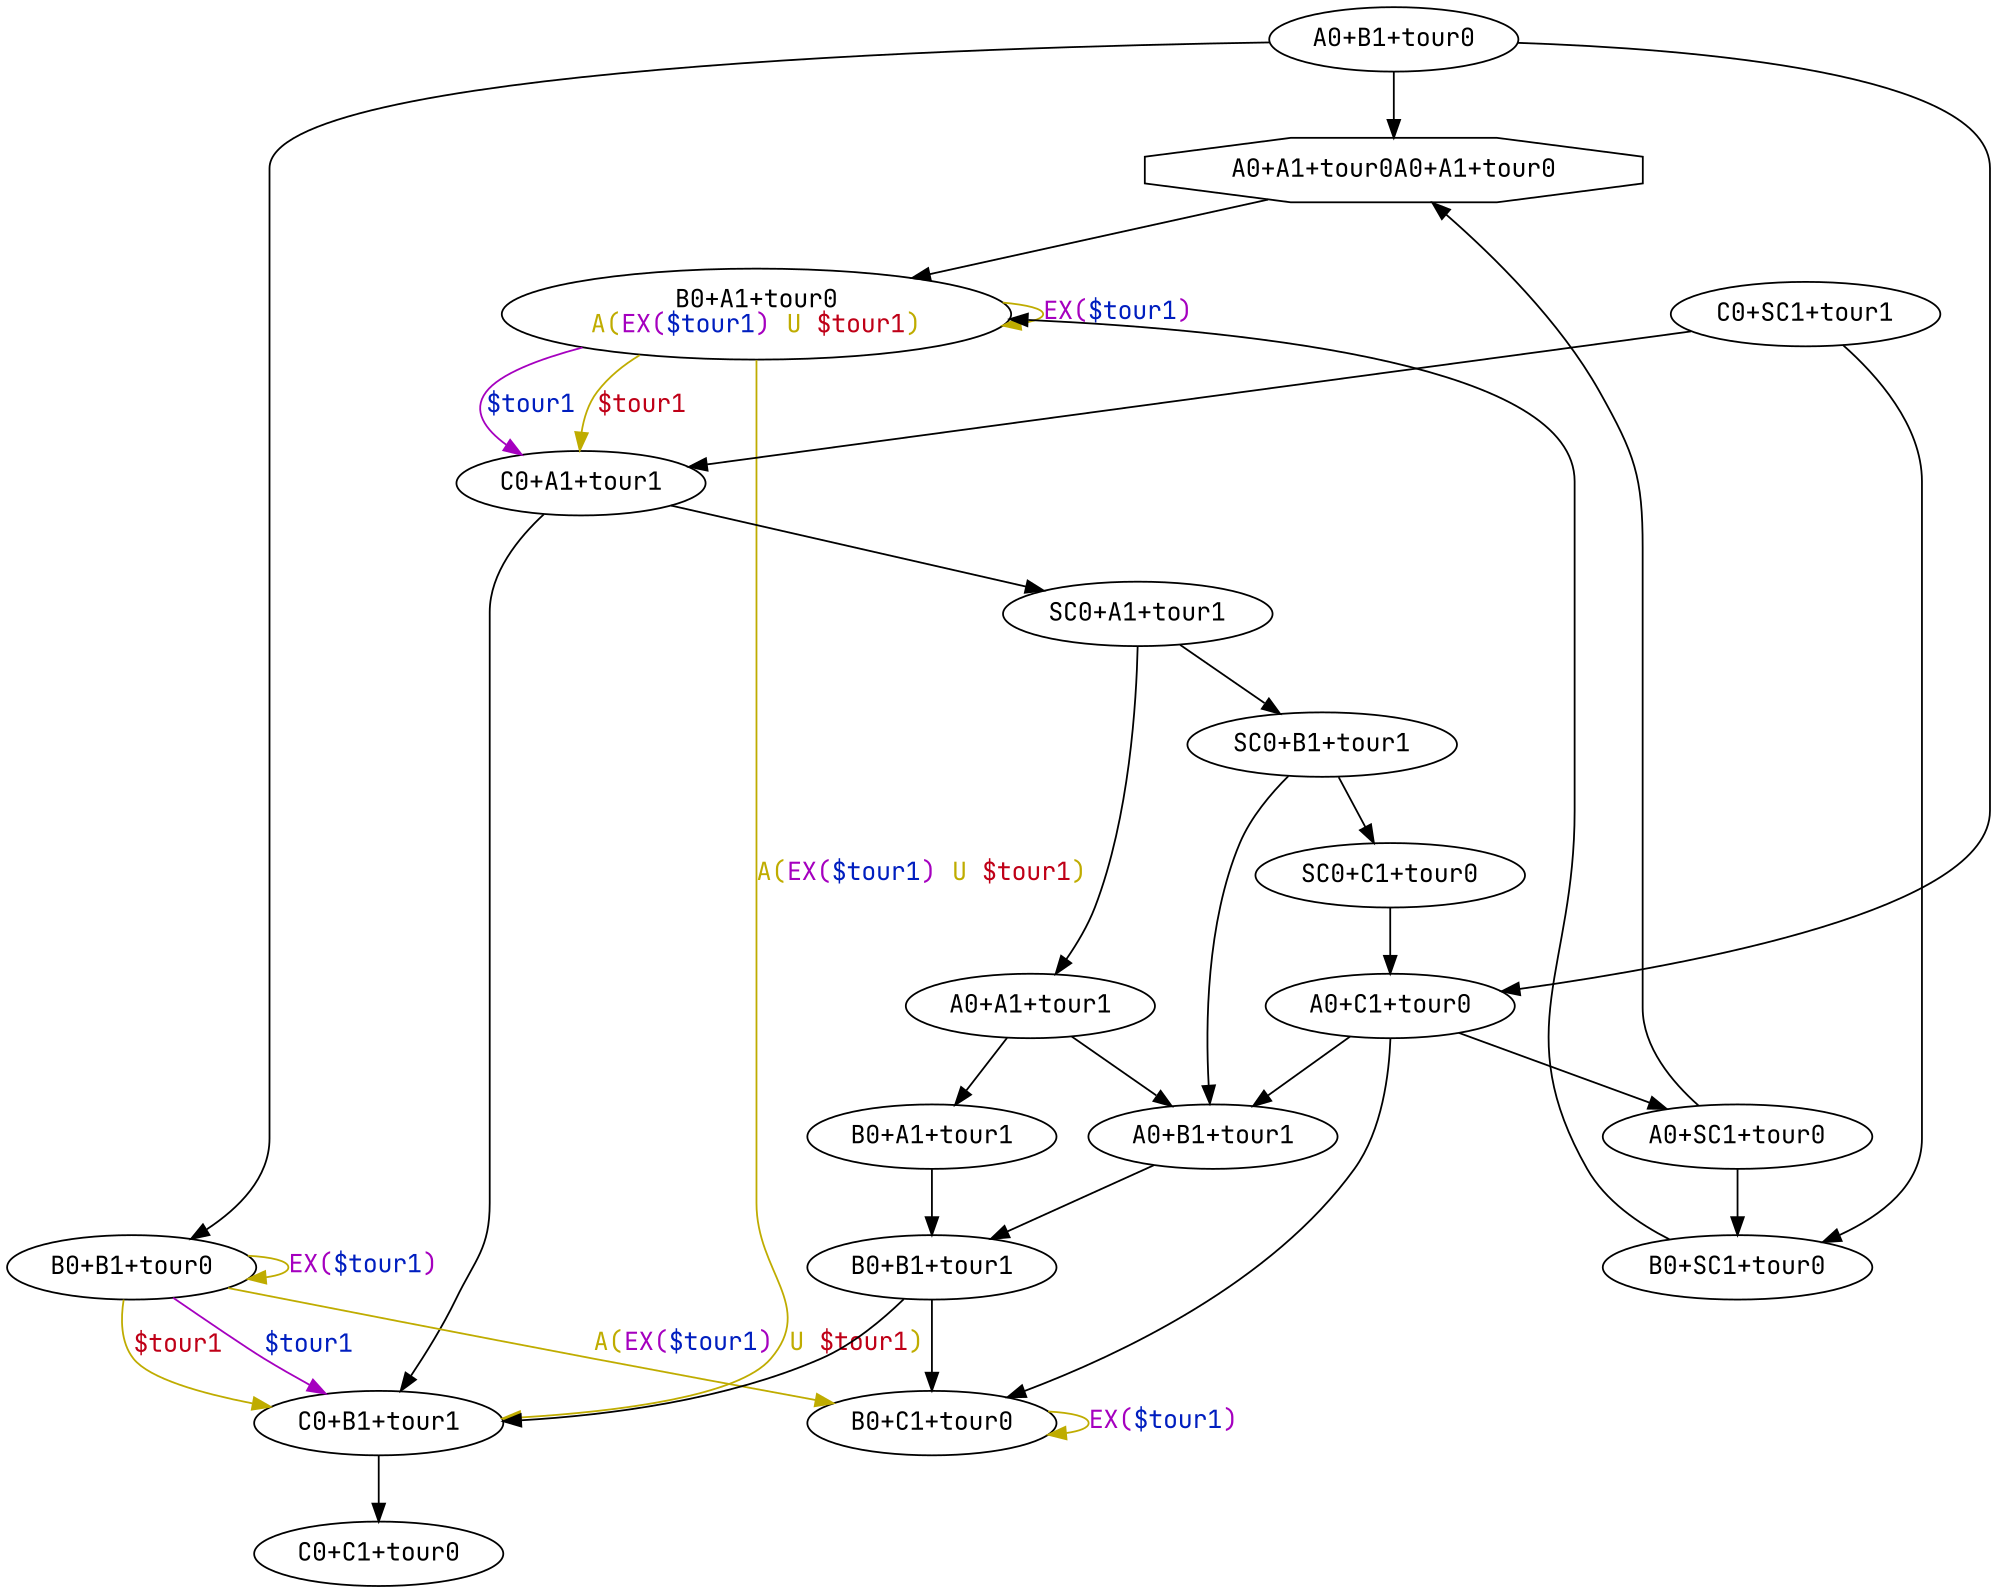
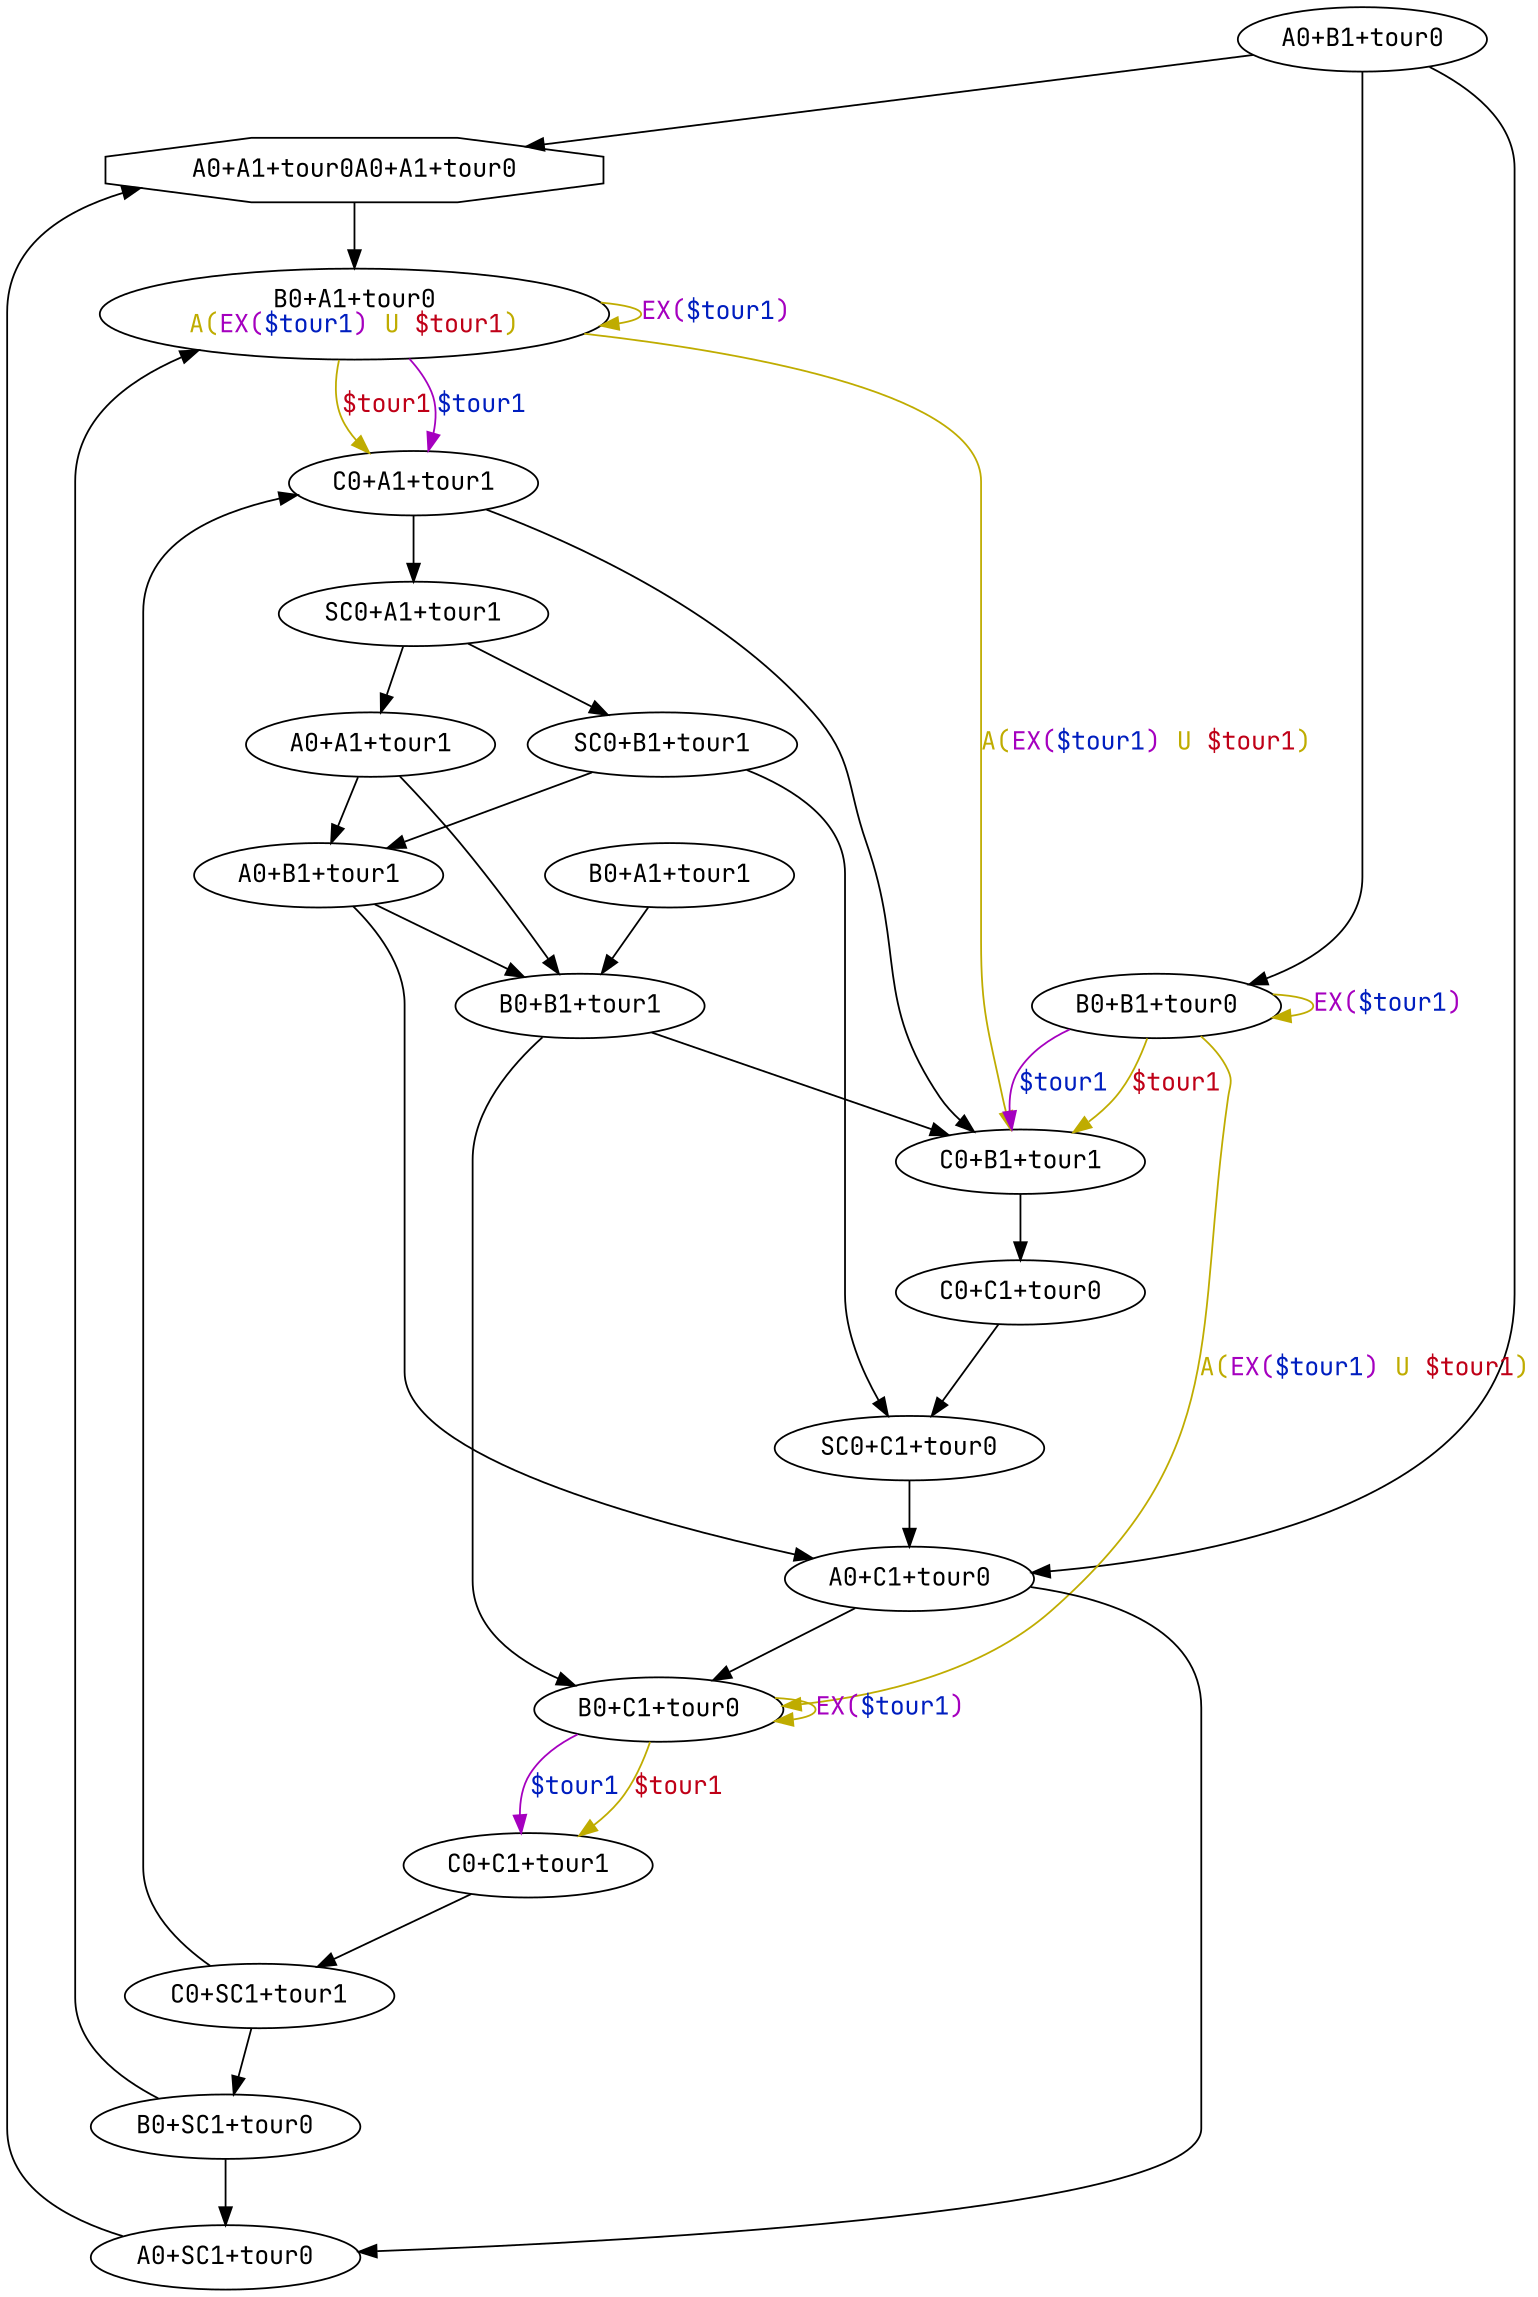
edge "A0+A1+tour1" -> "B0+A1+tour1": now "A0+A1+tour1" -> "B0+B1+tour1"
edge "A0+C1+tour0" -> "A0+B1+tour1": reversed
edge "A0+SC1+tour0" -> "B0+SC1+tour0": reversed
edge "C0+C1+tour0" -> "SC0+C1+tour0": added
node "C0+C1+tour1": added
